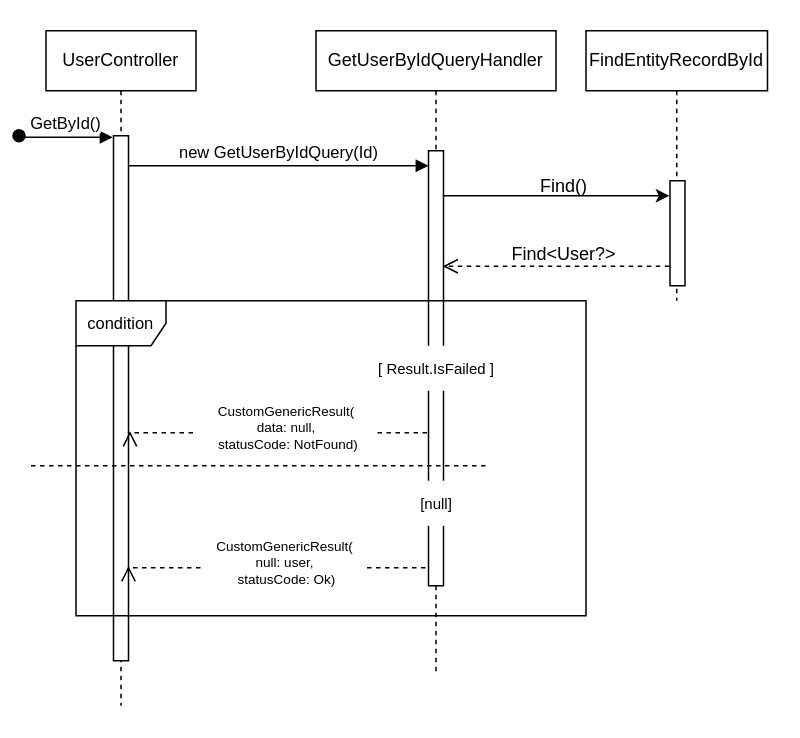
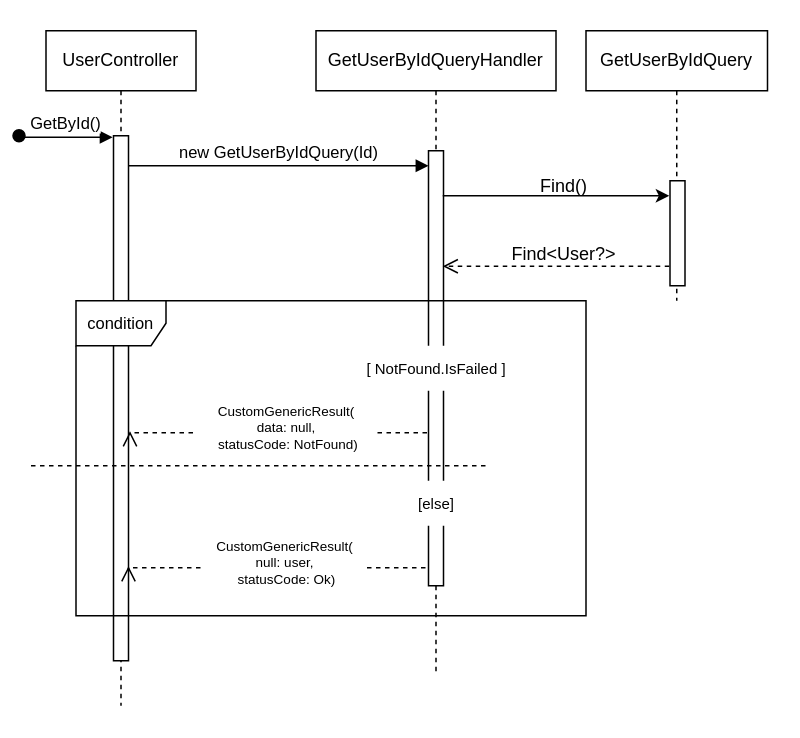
node "FindEntityRecordById": label "FindEntityRecordById" -> "GetUserByIdQuery"
node "[ Result.IsFailed ]": label "[ Result.IsFailed ]" -> "[ NotFound.IsFailed ]"
node "[null]": label "[null]" -> "[else]"
